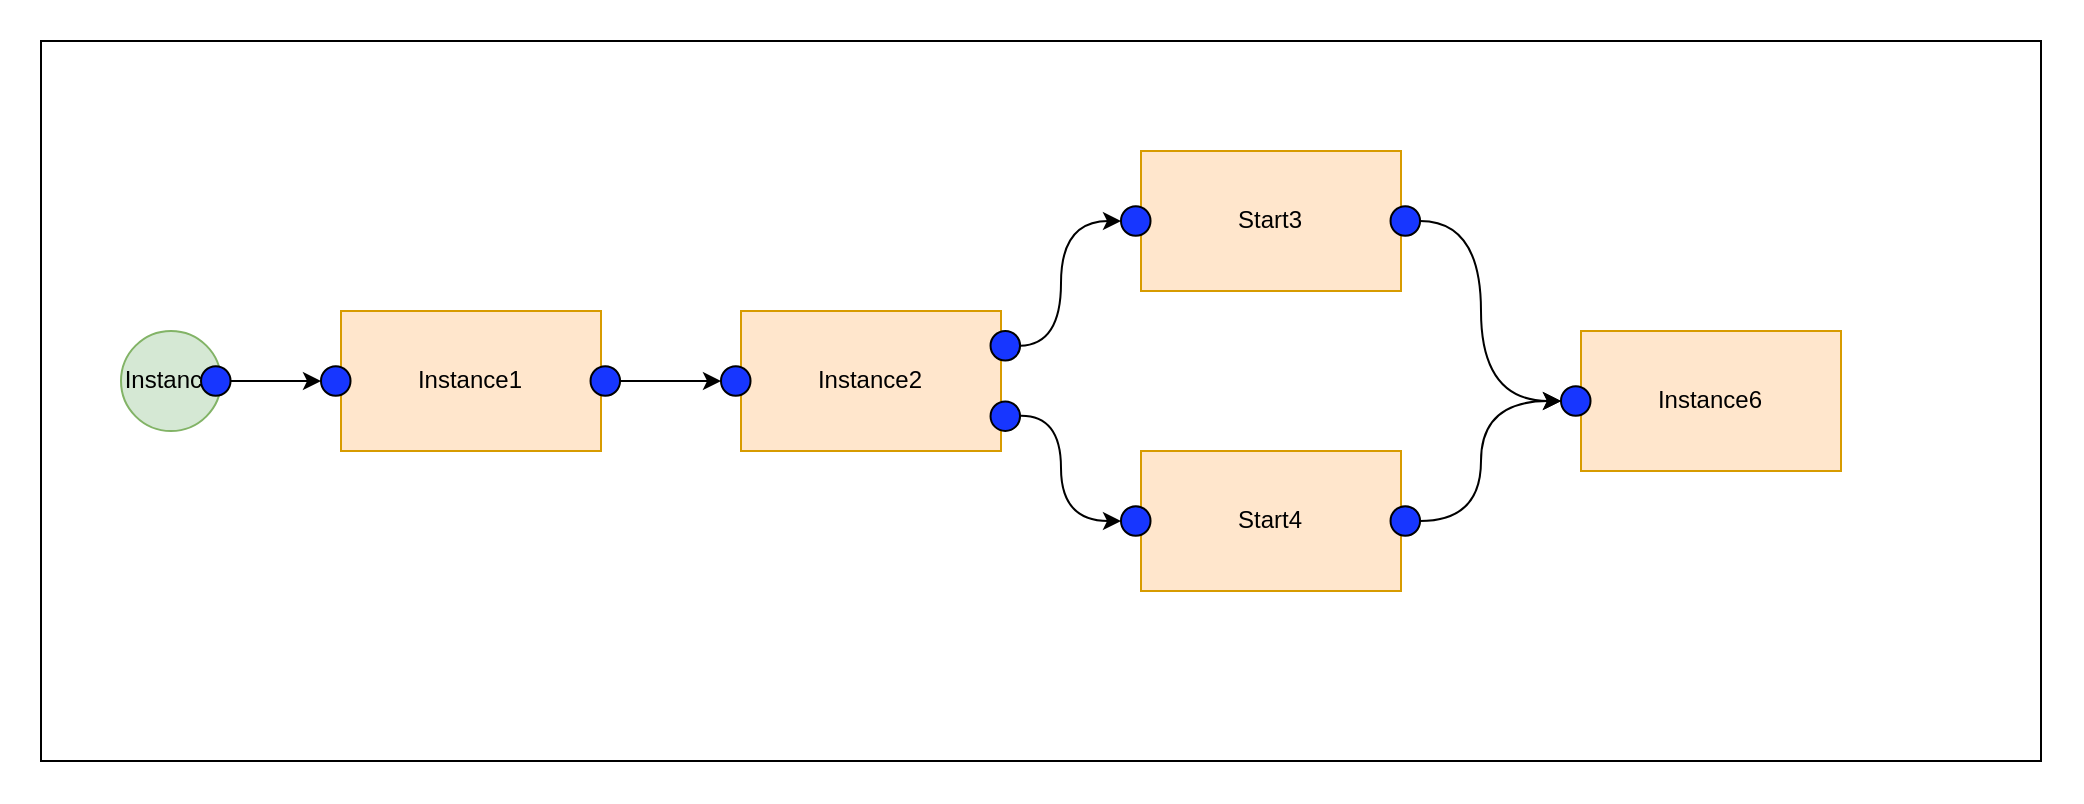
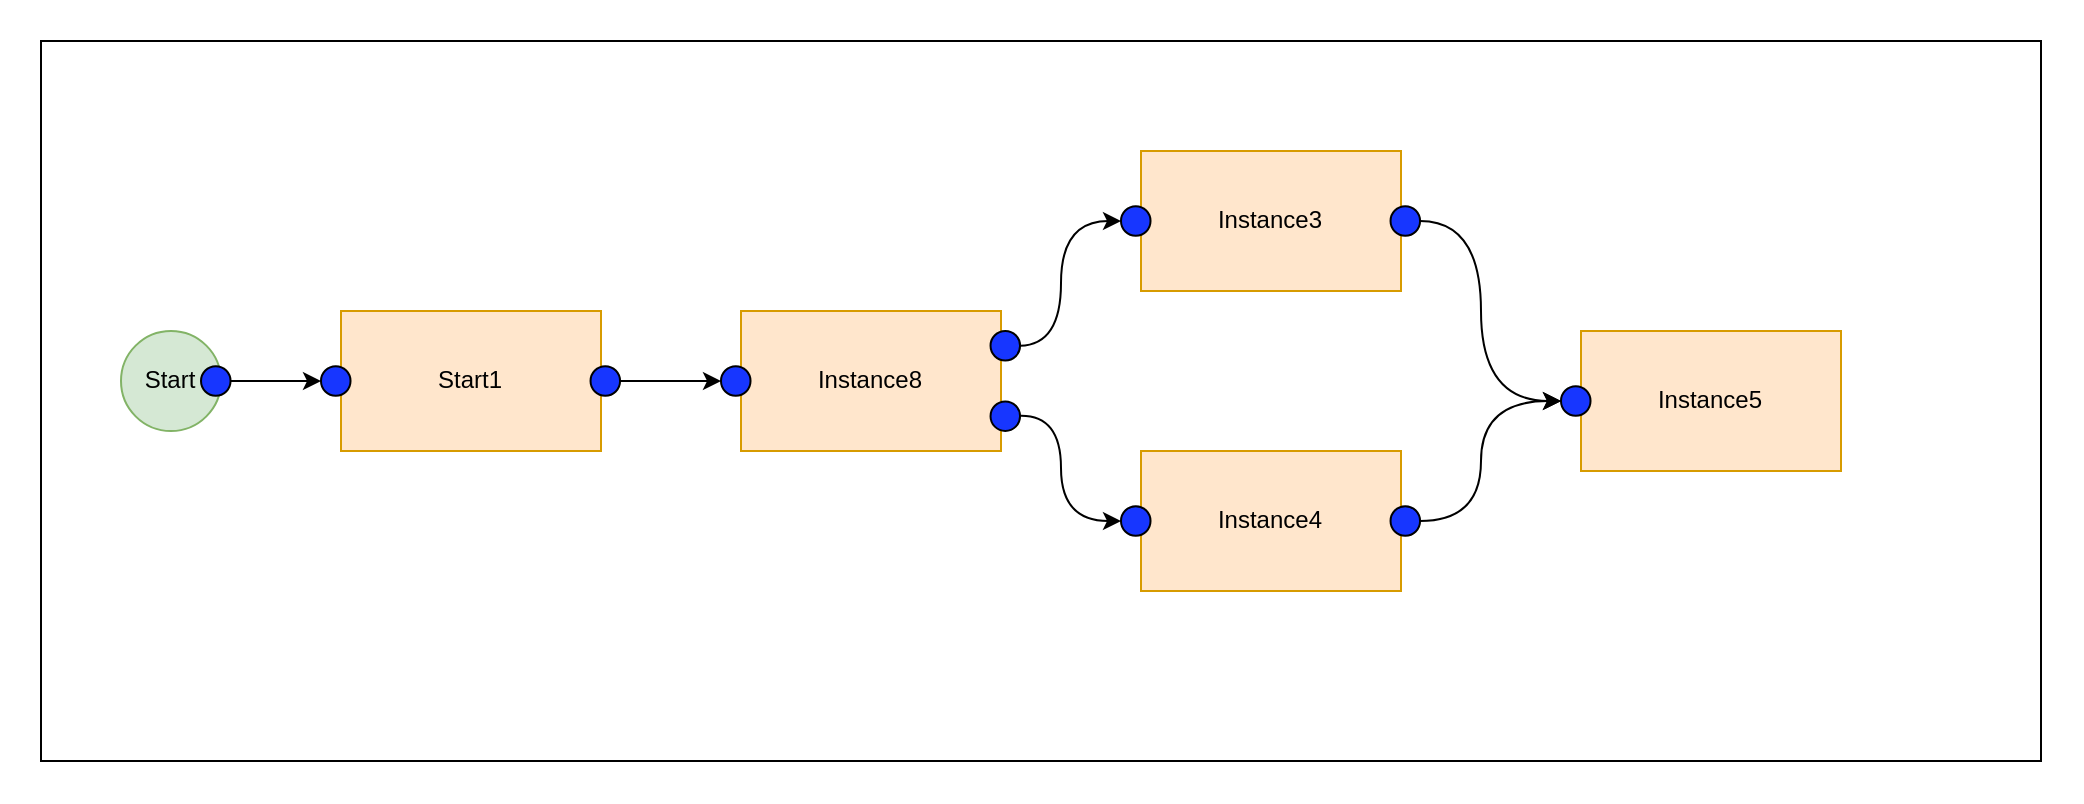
node "Start3": label "Start3" -> "Instance3"
node "Instance": label "Instance" -> "Start"
node "Instance1": label "Instance1" -> "Start1"
node "Instance2": label "Instance2" -> "Instance8"
node "Instance6": label "Instance6" -> "Instance5"
node "Start4": label "Start4" -> "Instance4"
